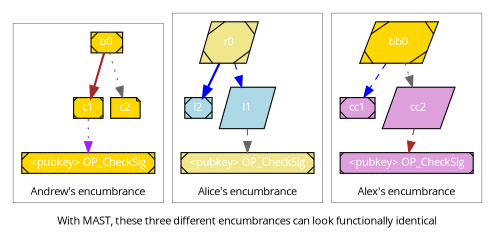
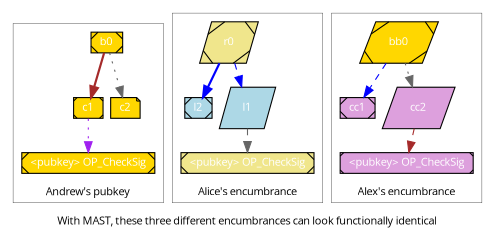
cluster "Andrew's encumbrance": label "Andrew's encumbrance" -> "Andrew's pubkey"
